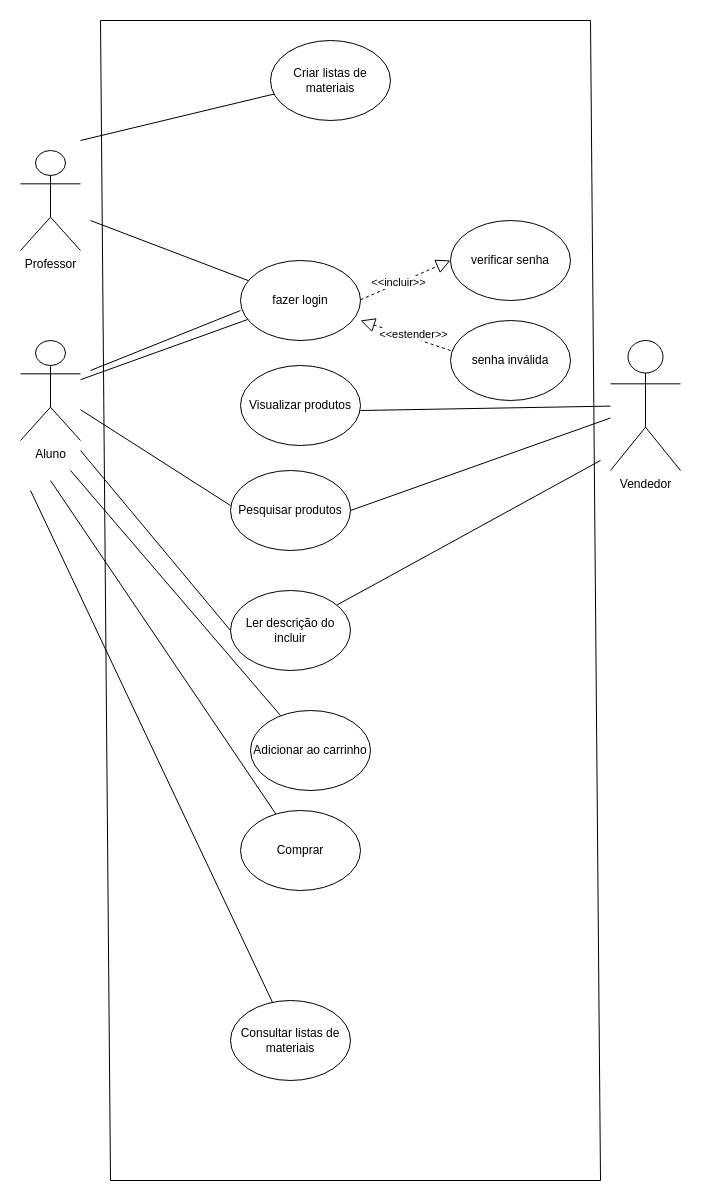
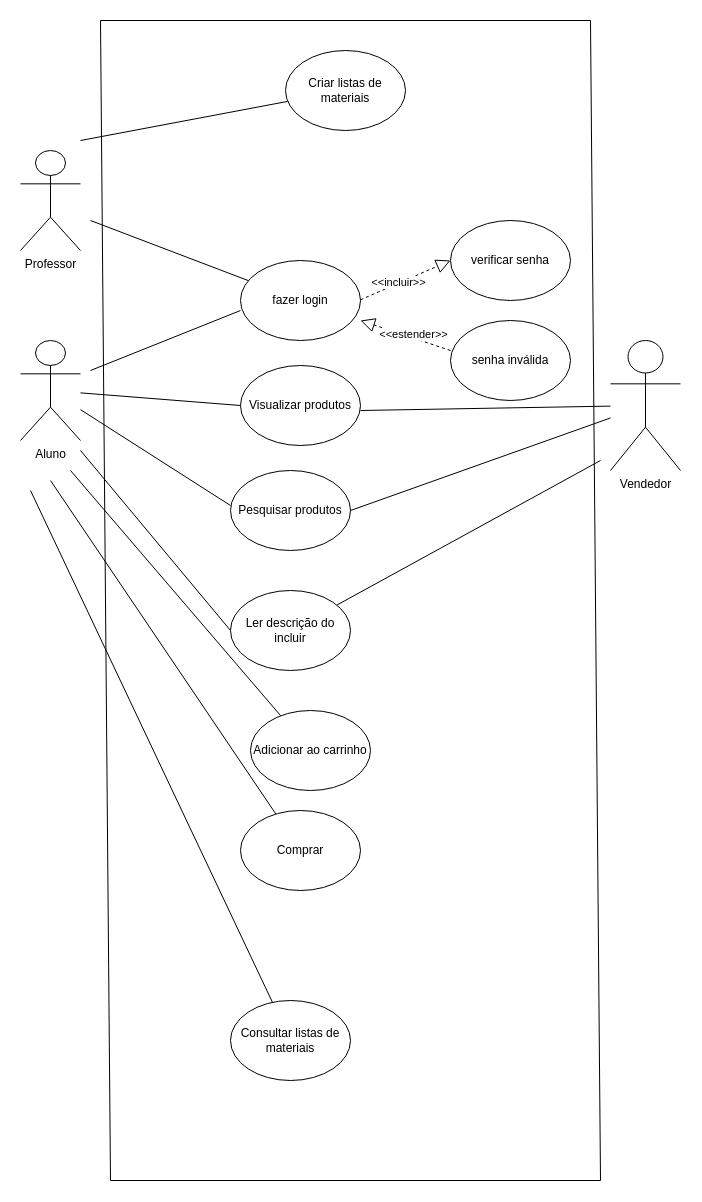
node "Criar listas de materiais": moved (331, 81) -> (346, 91)
edge "fazer login" -- "Aluno": now "Visualizar produtos" -- "Aluno"
